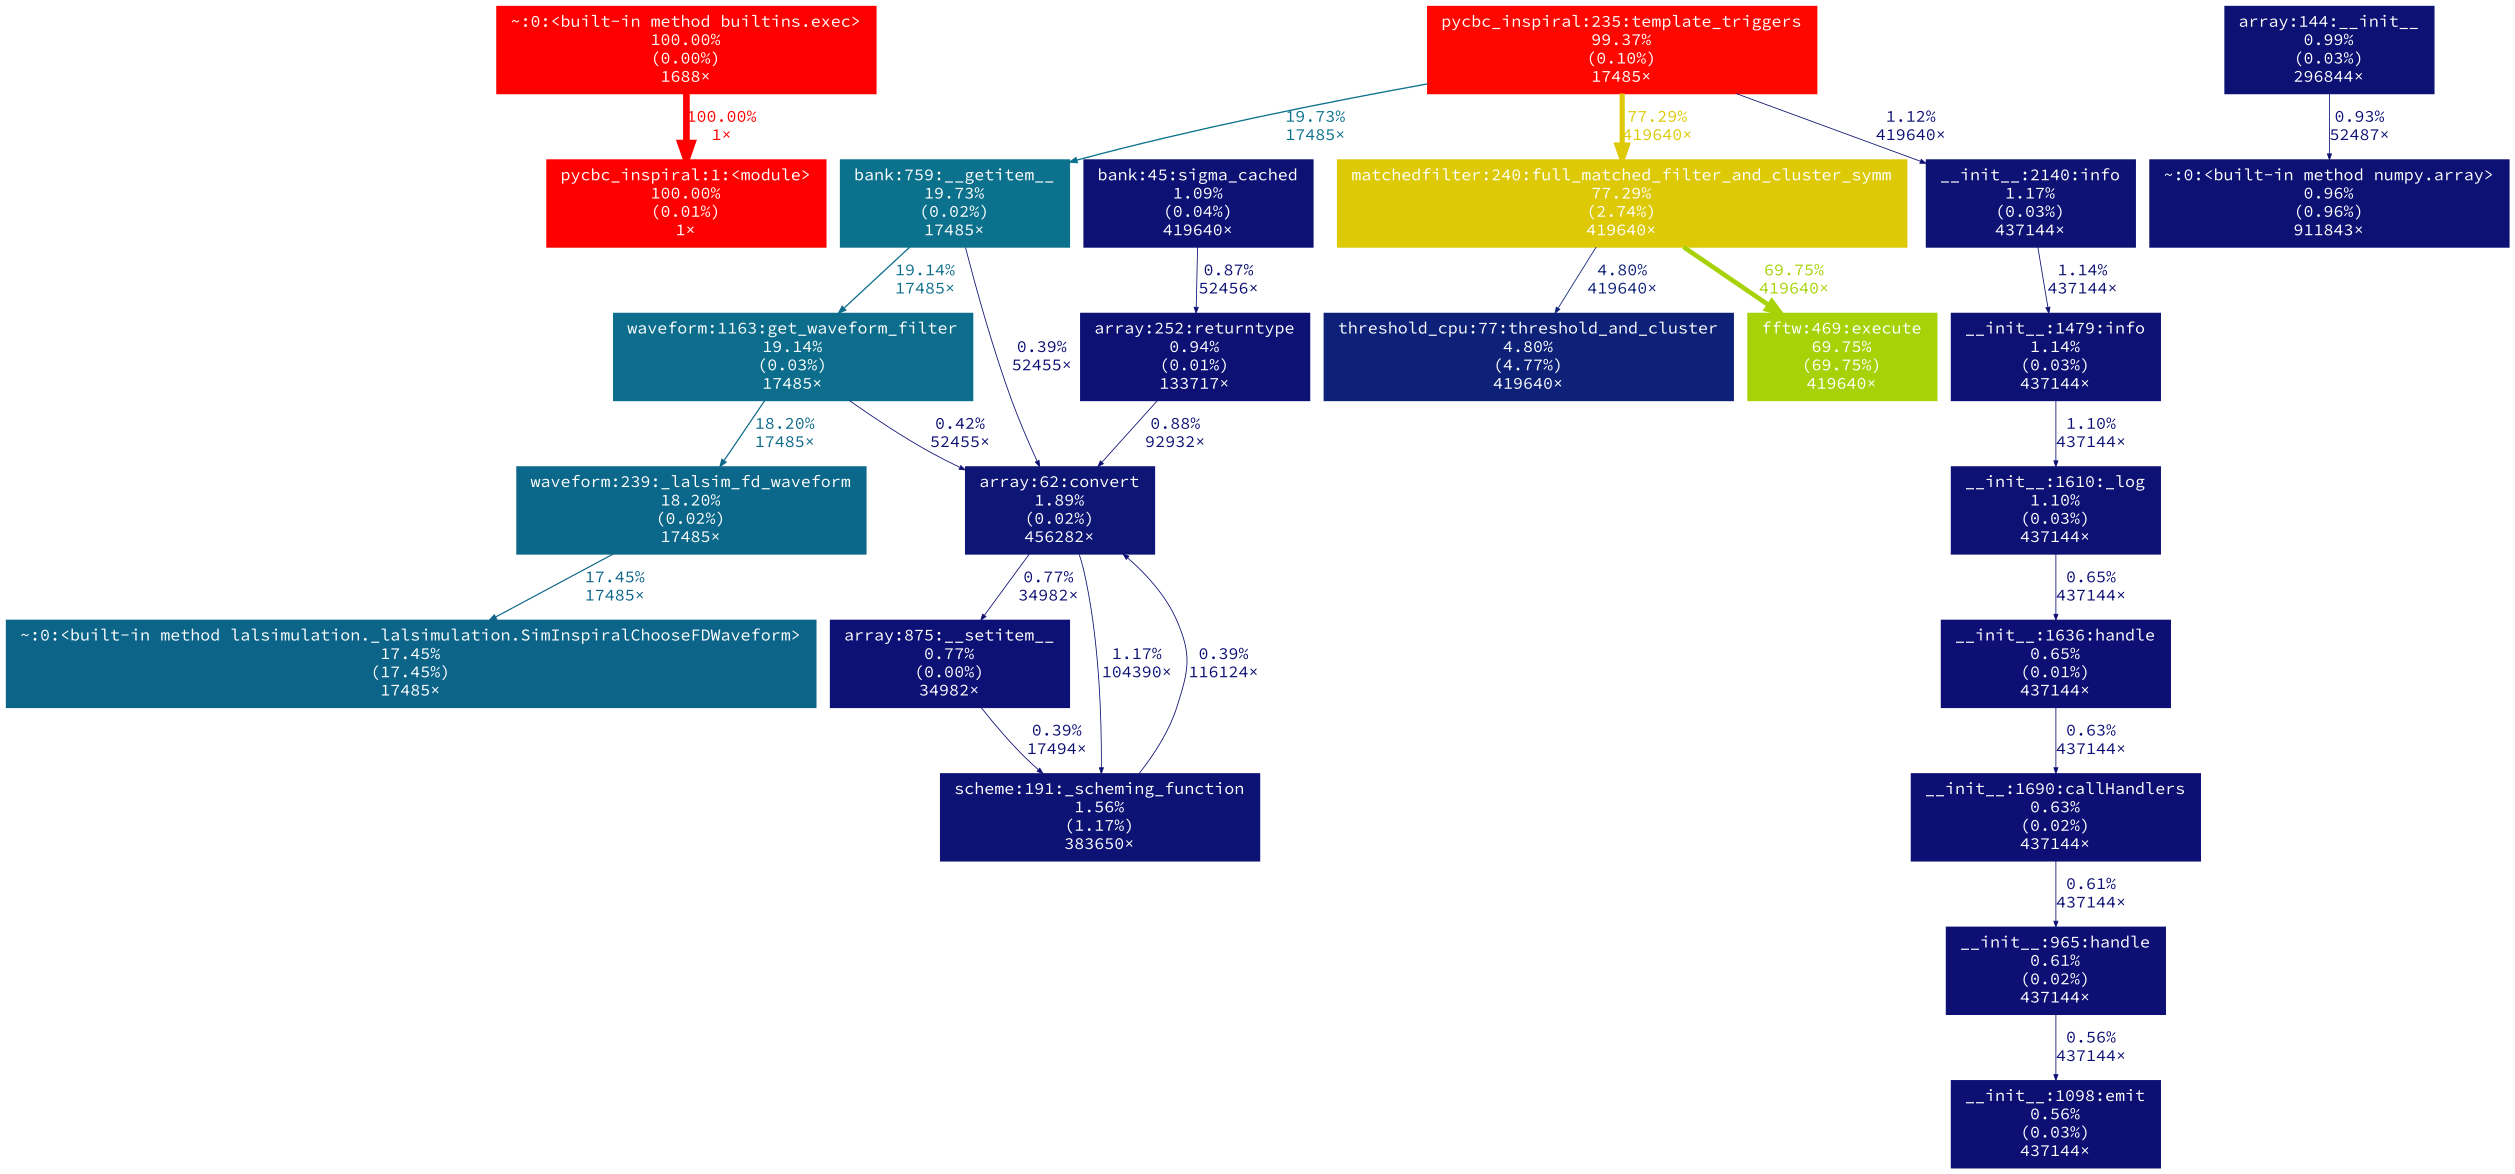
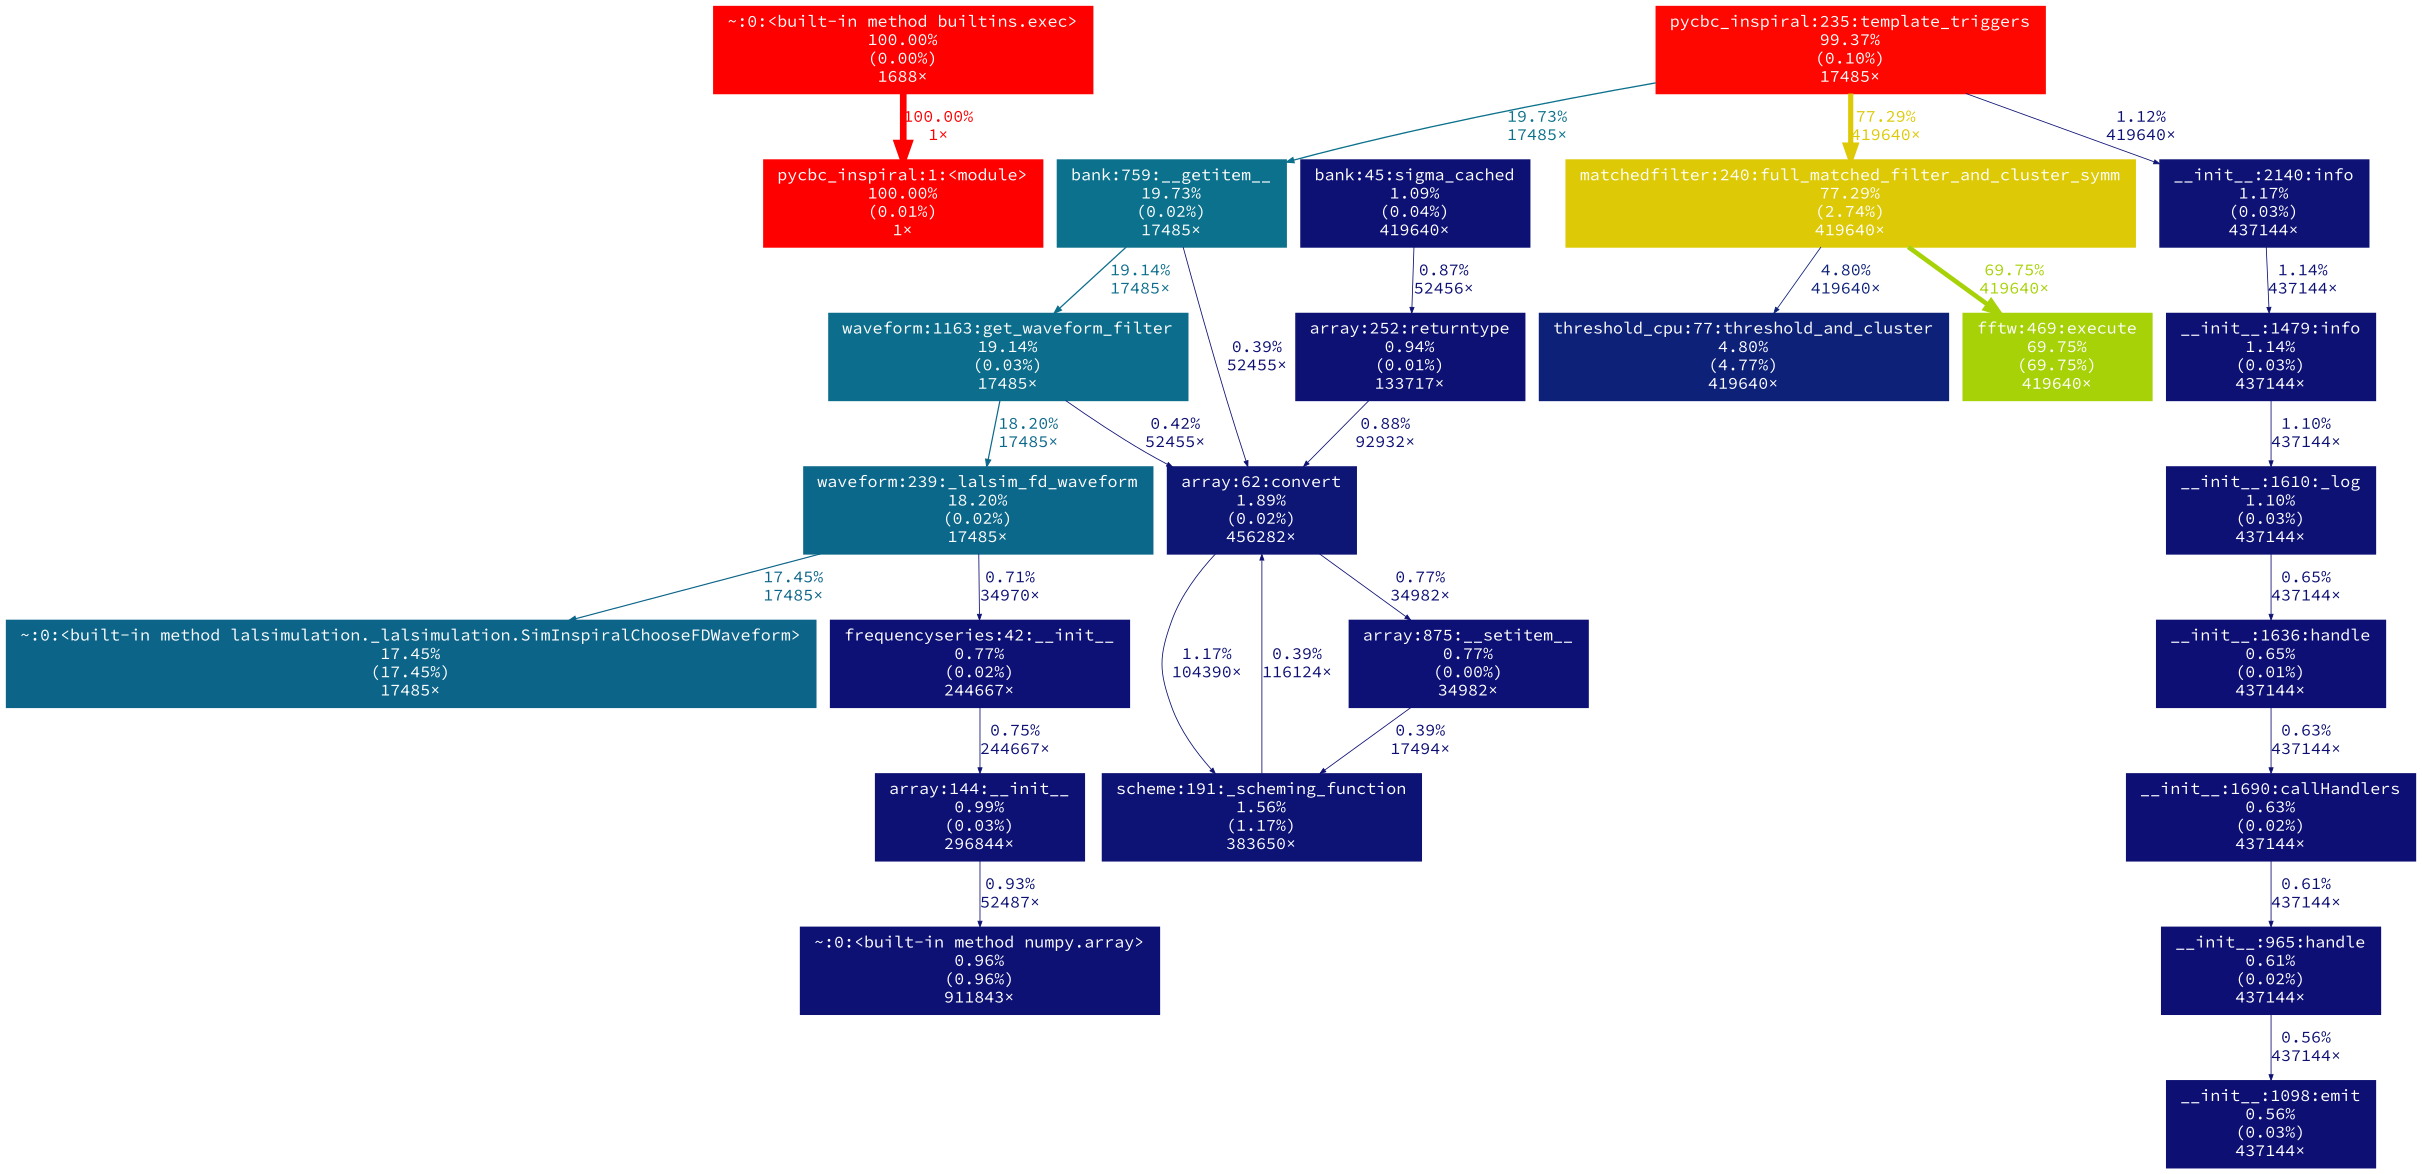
node "frequencyseries:42:__init__ 0.77% (0.02%) 244667×": added
